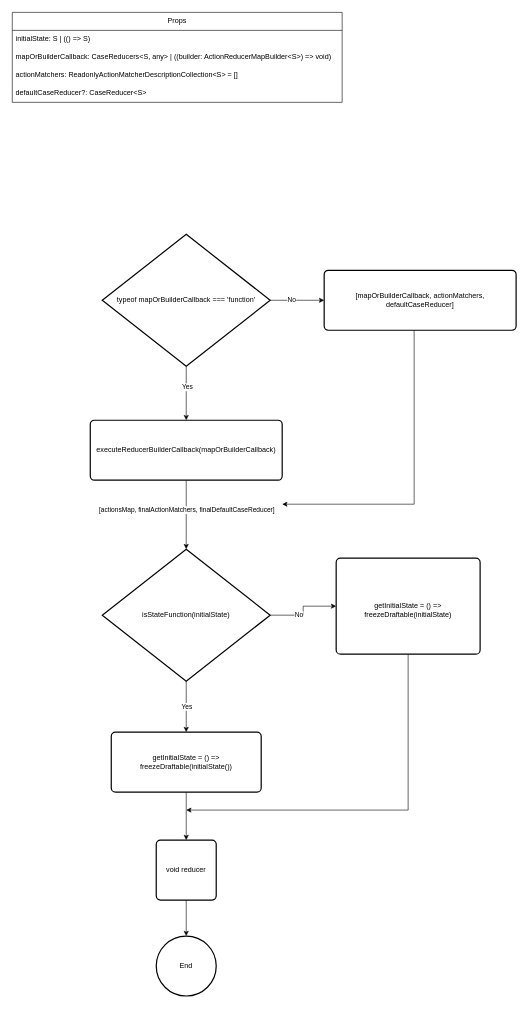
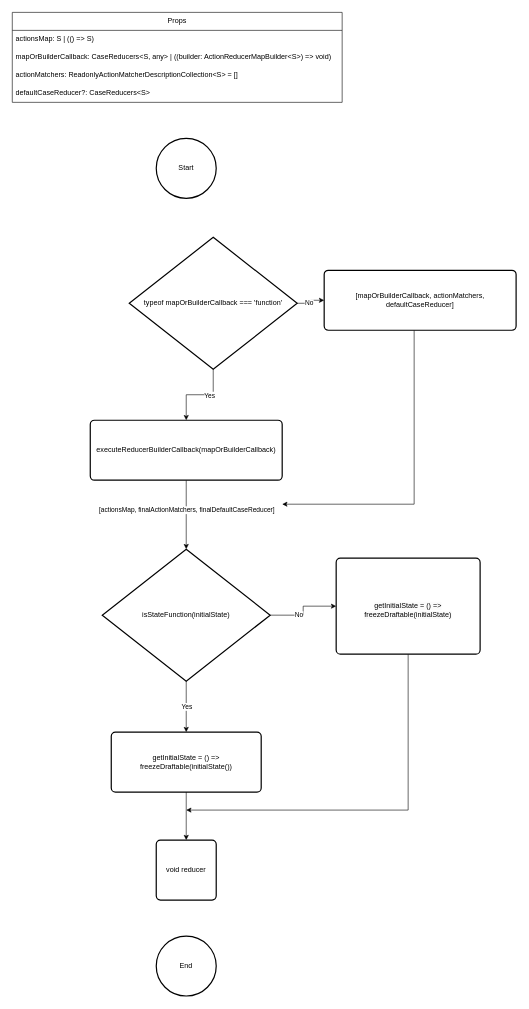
node "initialState: S | (() => S)": label "initialState: S | (() => S)" -> "actionsMap: S | (() => S)"
node "defaultCaseReducer?: CaseReducer<S>": label "defaultCaseReducer?: CaseReducer<S>" -> "defaultCaseReducer?: CaseReducers<S>"
node "Start": added
node "typeof mapOrBuilderCallback === 'function'": moved (186, 300) -> (213, 303)
edge "void reducer" -> "End": removed
